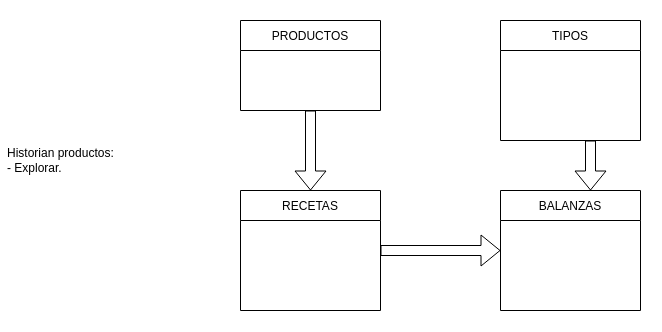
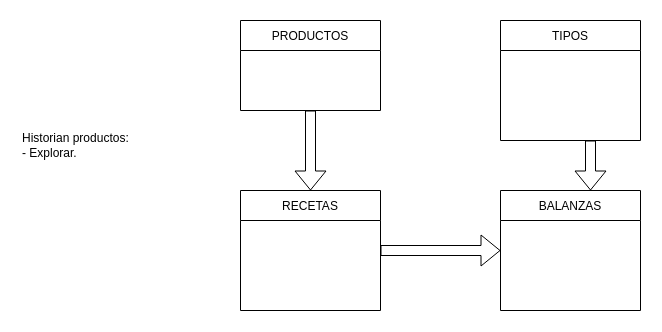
node "Historian productos: - Explorar.": moved (61, 161) -> (76, 146)
